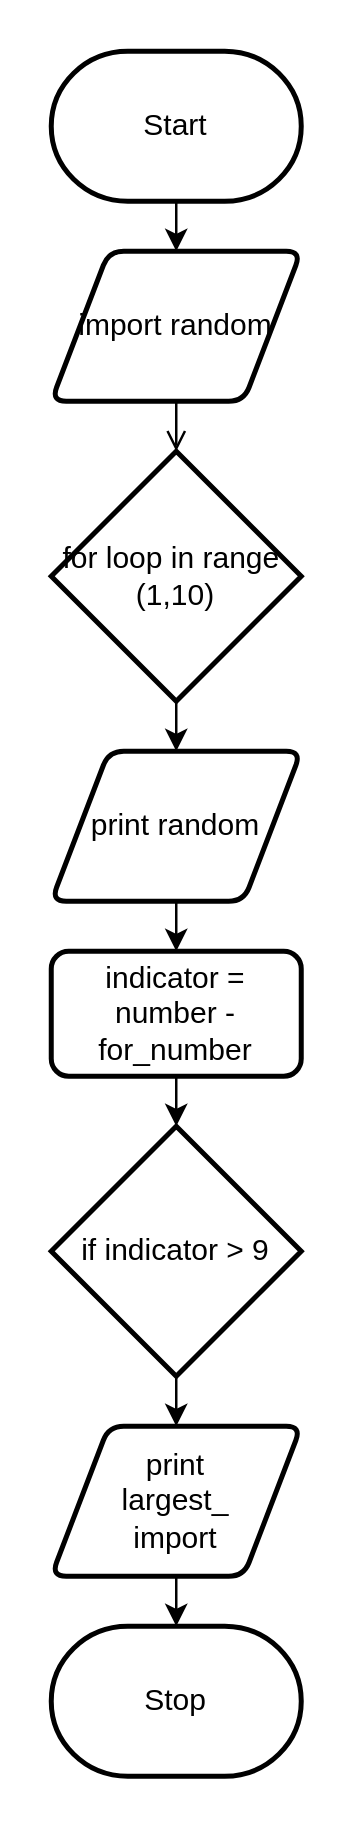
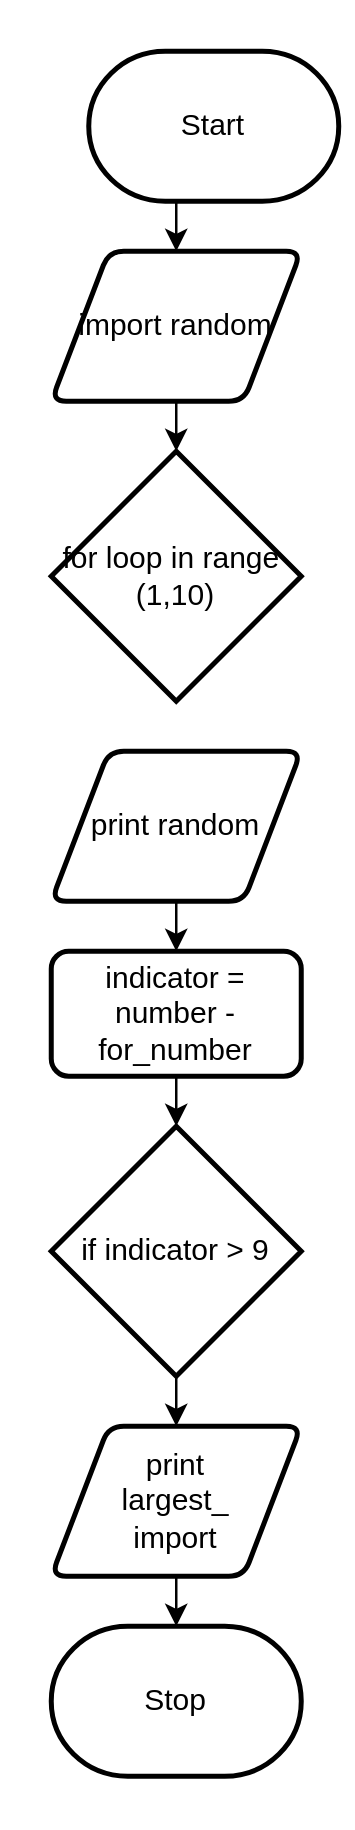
node "Start": moved (176, 126) -> (214, 126)
edge "import random" -> "for loop in range (1,10)": arrowhead open -> classic
edge "for loop in range (1,10)" -> "print random": removed
